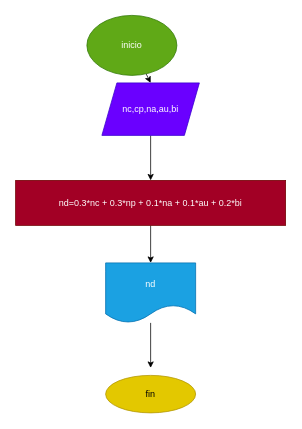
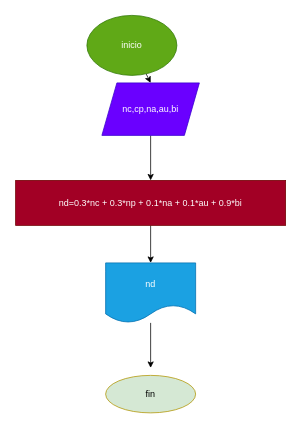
node "nd=0.3*nc + 0.3*np + 0.1*na + 0.1*au + 0.2*bi": label "nd=0.3*nc + 0.3*np + 0.1*na + 0.1*au + 0.2*bi" -> "nd=0.3*nc + 0.3*np + 0.1*na + 0.1*au + 0.9*bi"
node "fin": fillcolor #e3c800 -> #d5e8d4
